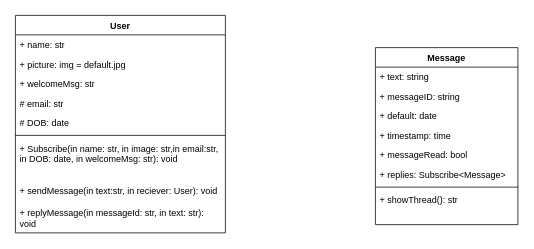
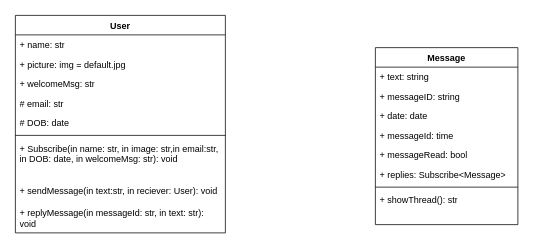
node "+ default: date": label "+ default: date" -> "+ date: date"
node "+ timestamp: time": label "+ timestamp: time" -> "+ messageId: time"
